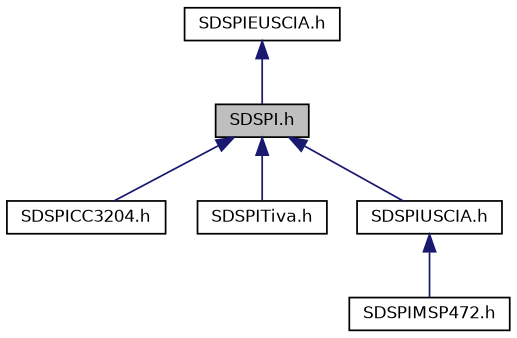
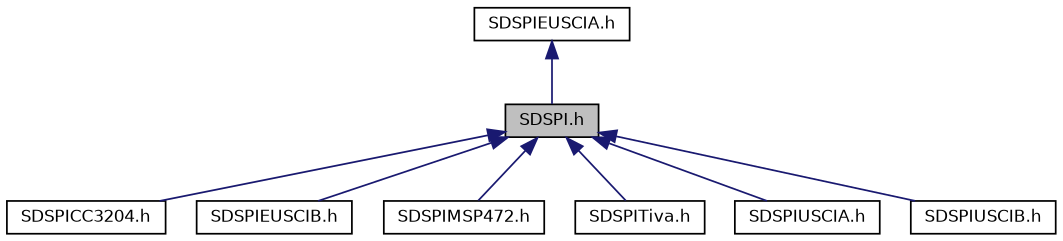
node "SDSPIEUSCIB.h": added
node "SDSPIUSCIB.h": added
edge "SDSPIMSP472.h" -> "SDSPIUSCIA.h": now "SDSPIMSP472.h" -> "SDSPI.h"
